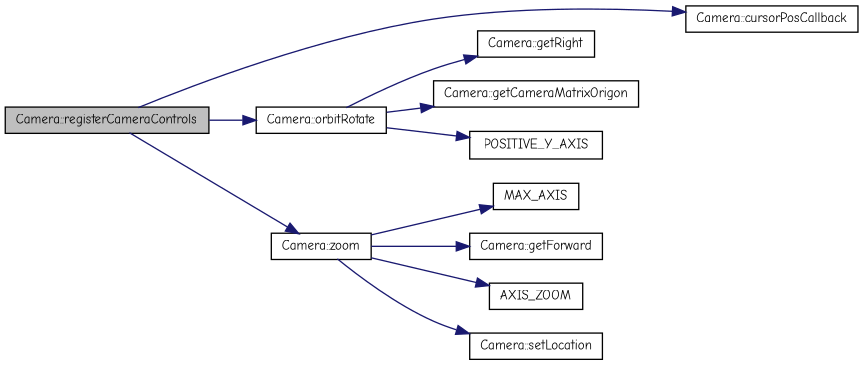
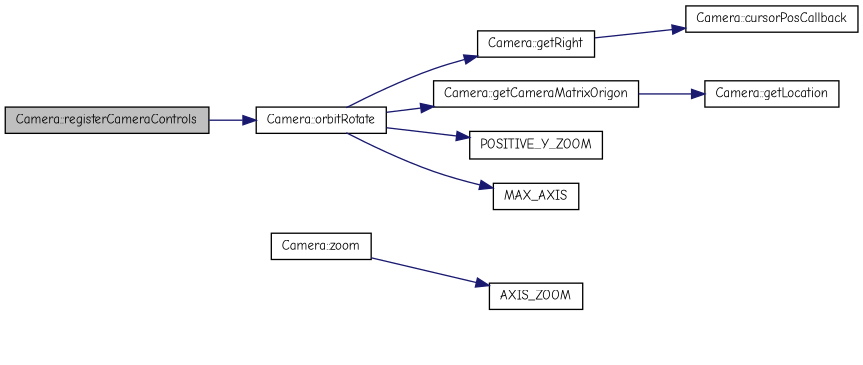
edge "Camera::registerCameraControls" -> "Camera::cursorPosCallback": now "Camera::getRight" -> "Camera::cursorPosCallback"
node "Camera::getLocation": added
node "POSITIVE_Y_AXIS": label "POSITIVE_Y_AXIS" -> "POSITIVE_Y_ZOOM"
edge "Camera::registerCameraControls" -> "Camera::zoom": removed
edge "Camera::zoom" -> "MAX_AXIS": now "Camera::orbitRotate" -> "MAX_AXIS"
node "Camera::getForward": removed
node "Camera::setLocation": removed
